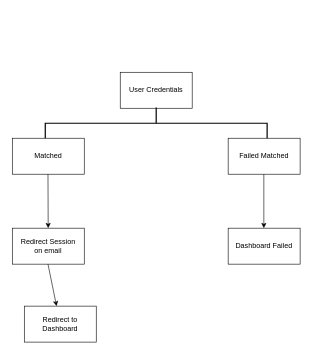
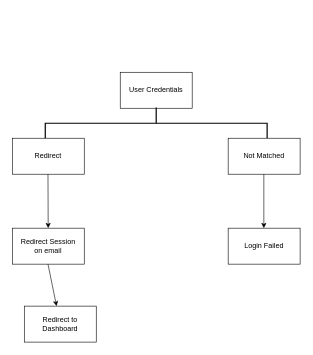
node "Matched": label "Matched" -> "Redirect"
node "Failed Matched": label "Failed Matched" -> "Not Matched"
node "Dashboard Failed": label "Dashboard Failed" -> "Login Failed"
